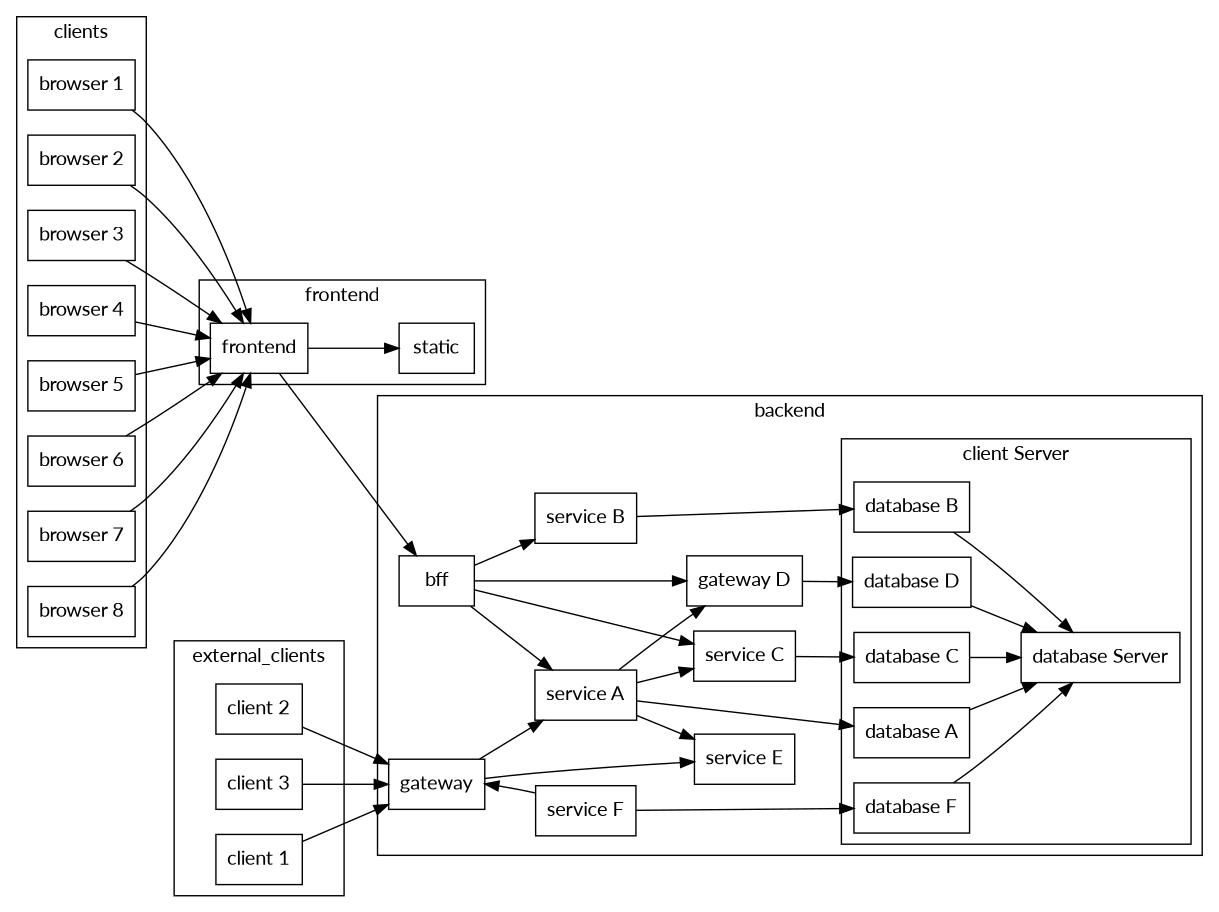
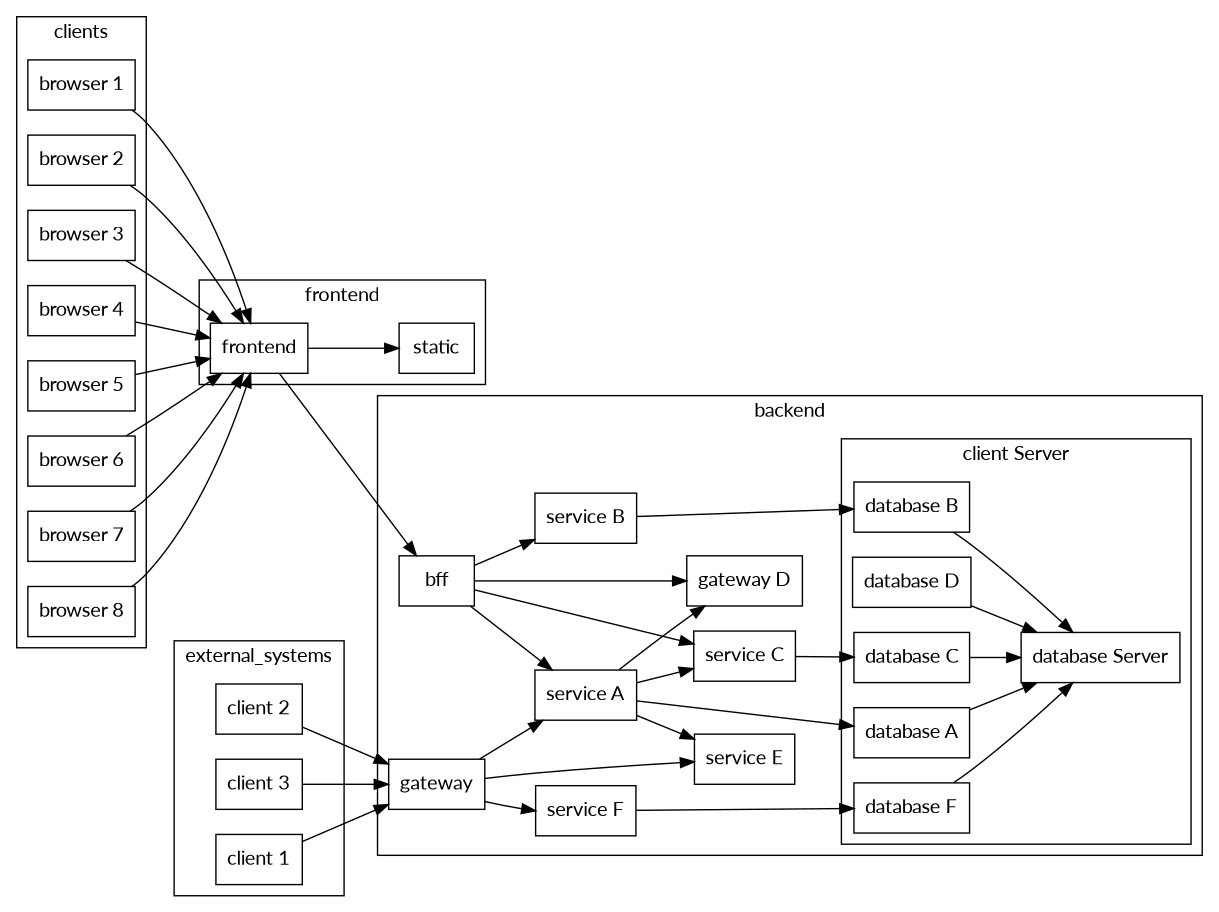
edge "gateway D" -> "database D": removed
cluster "external_clients": label "external_clients" -> "external_systems"
edge "service F" -> "gateway": reversed
